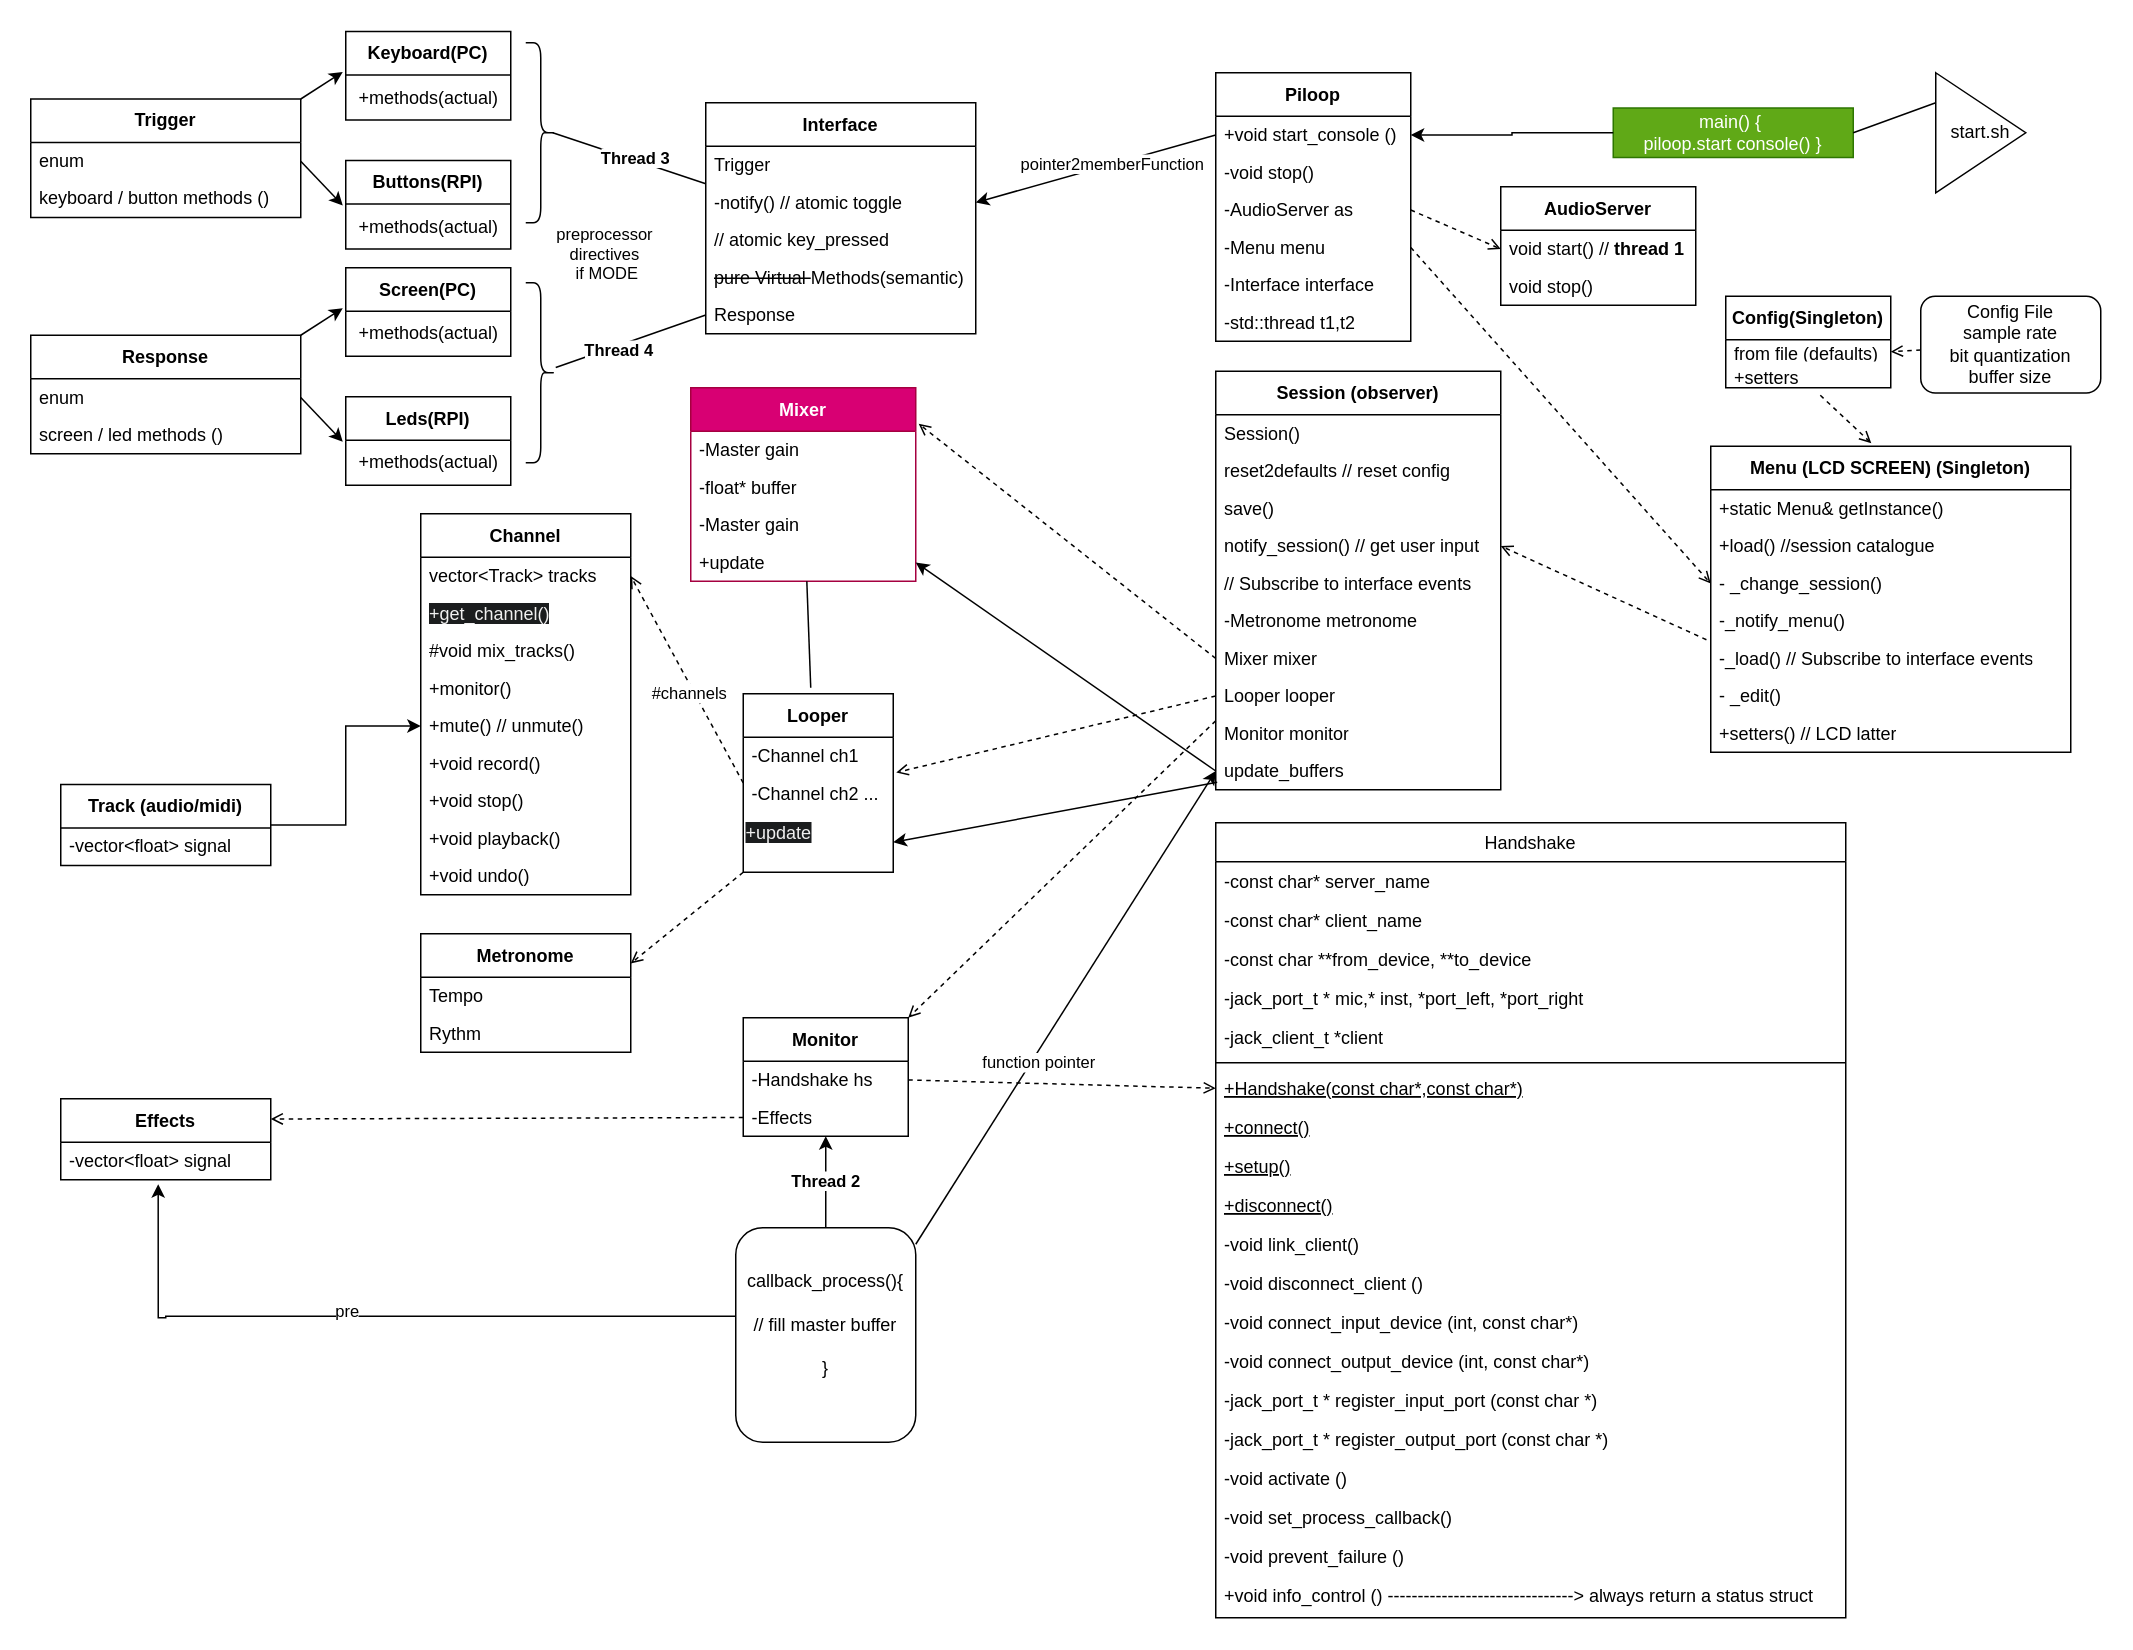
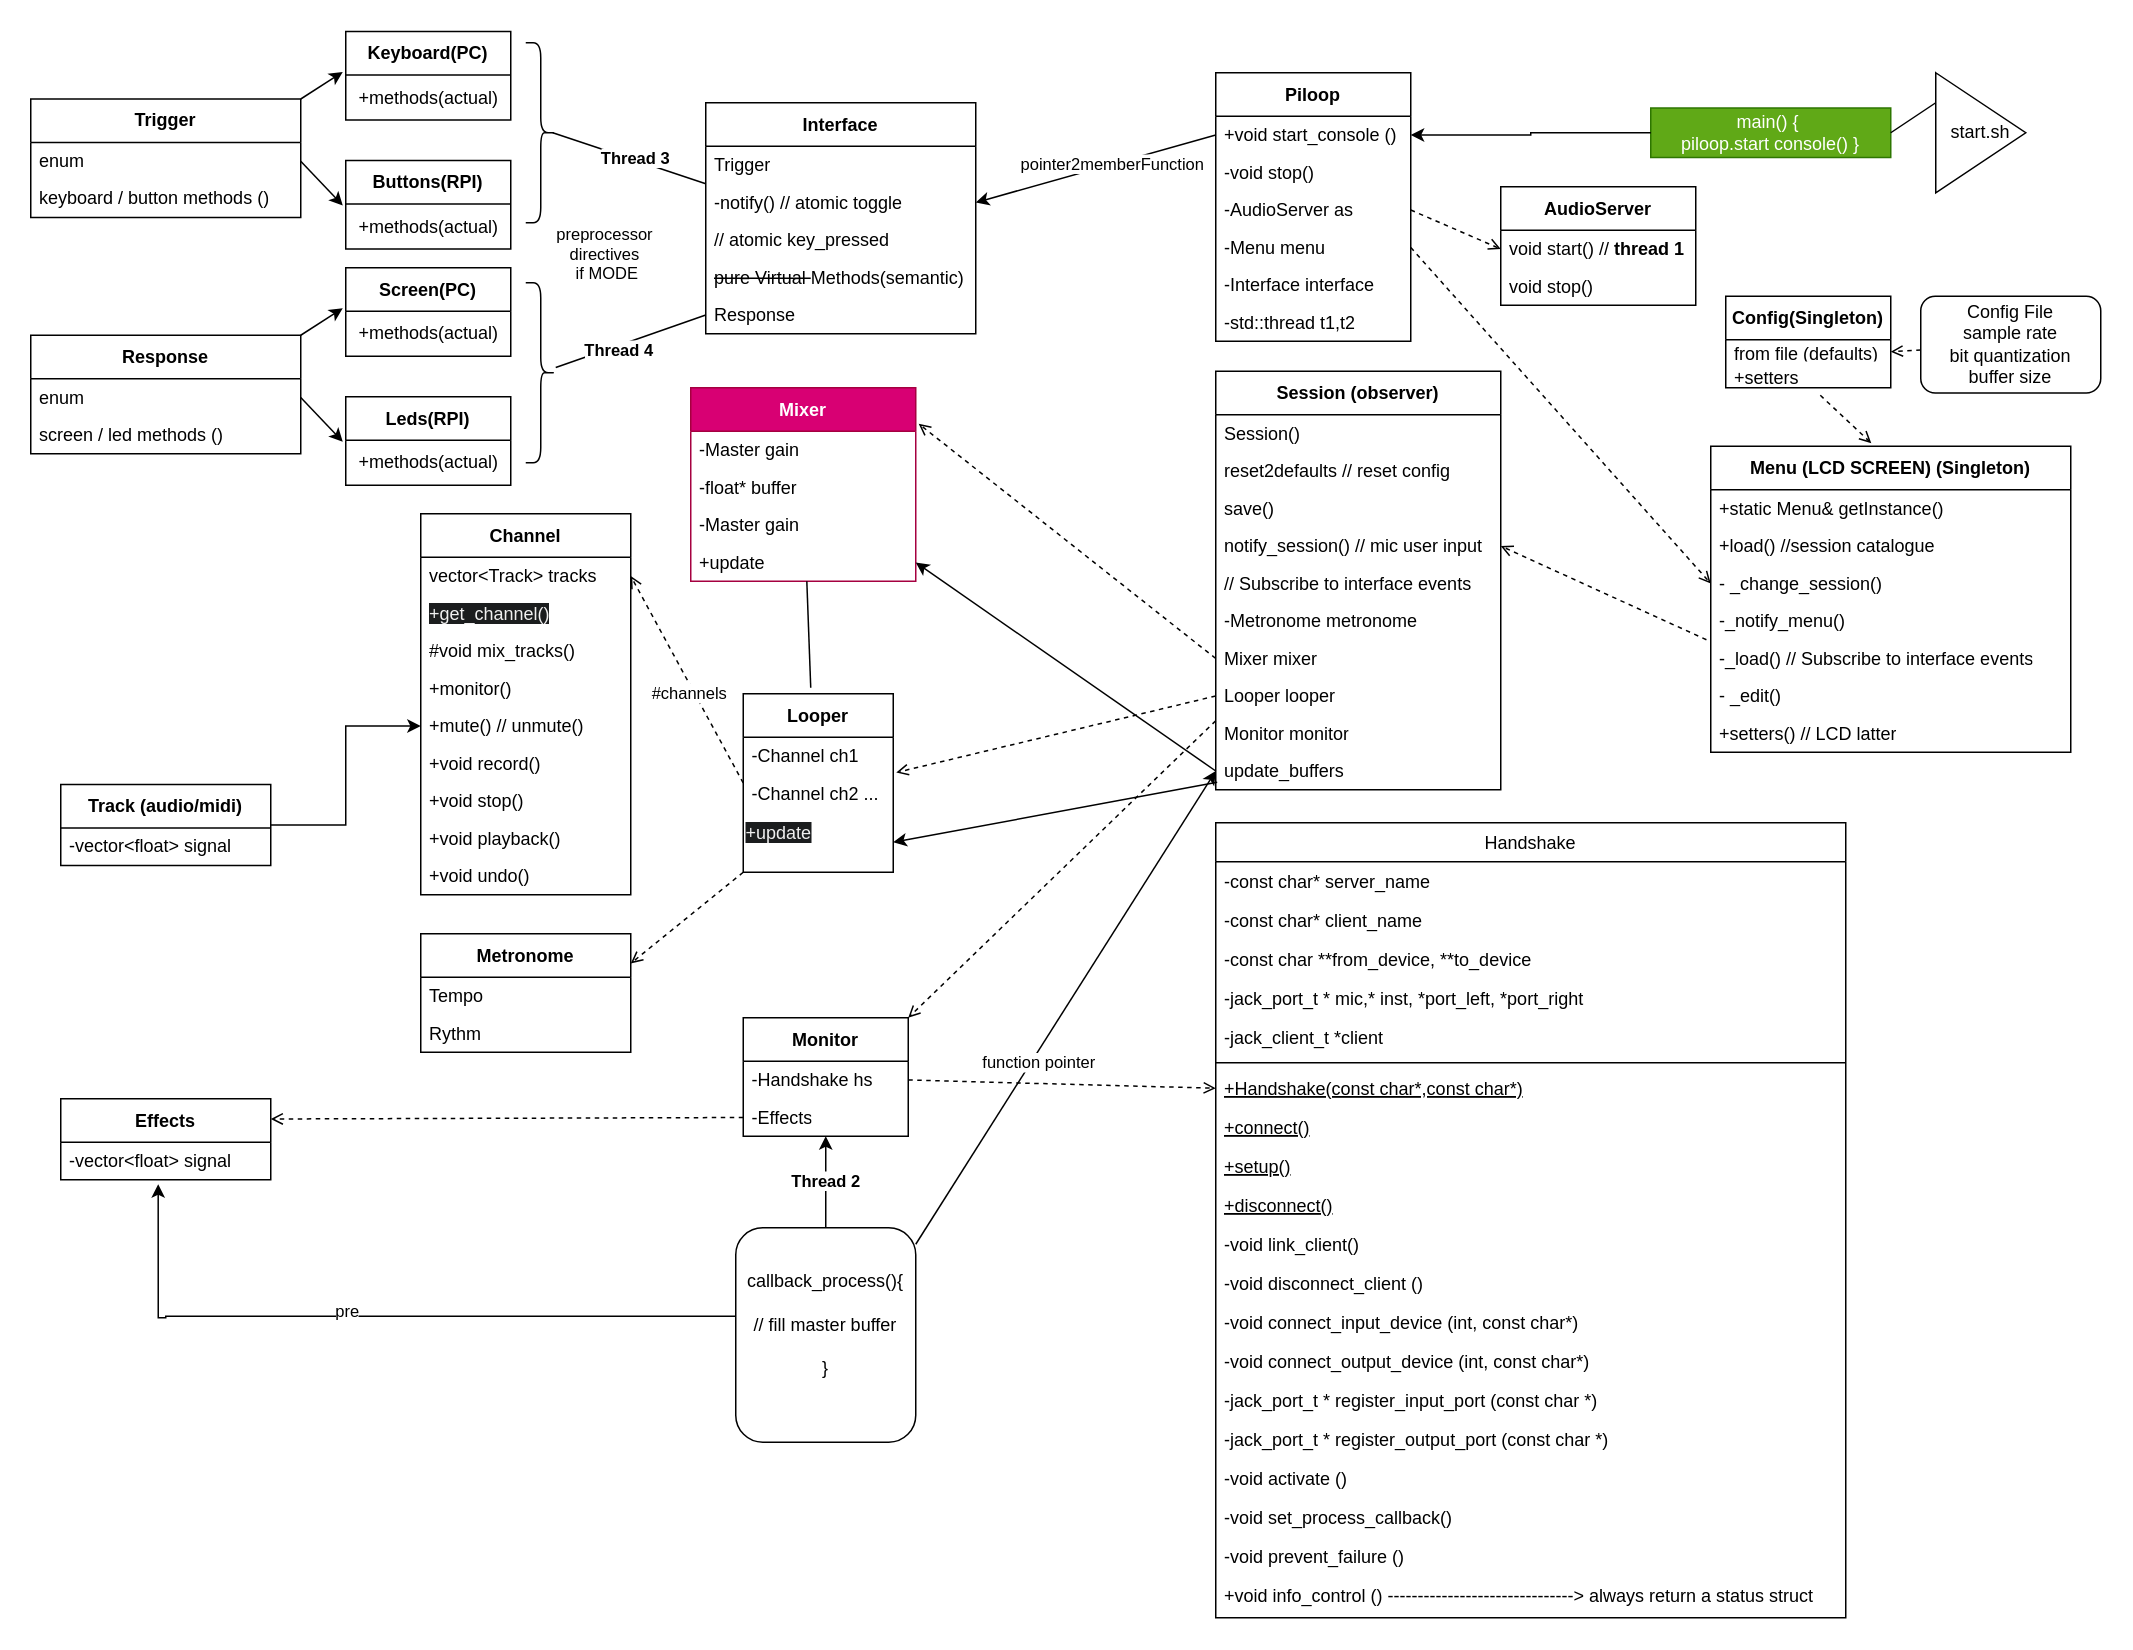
node "main() { piloop.start console() }": moved (1733, 133) -> (1771, 133)
node "notify_session() // get user input": label "notify_session() // get user input" -> "notify_session() // mic user input"
